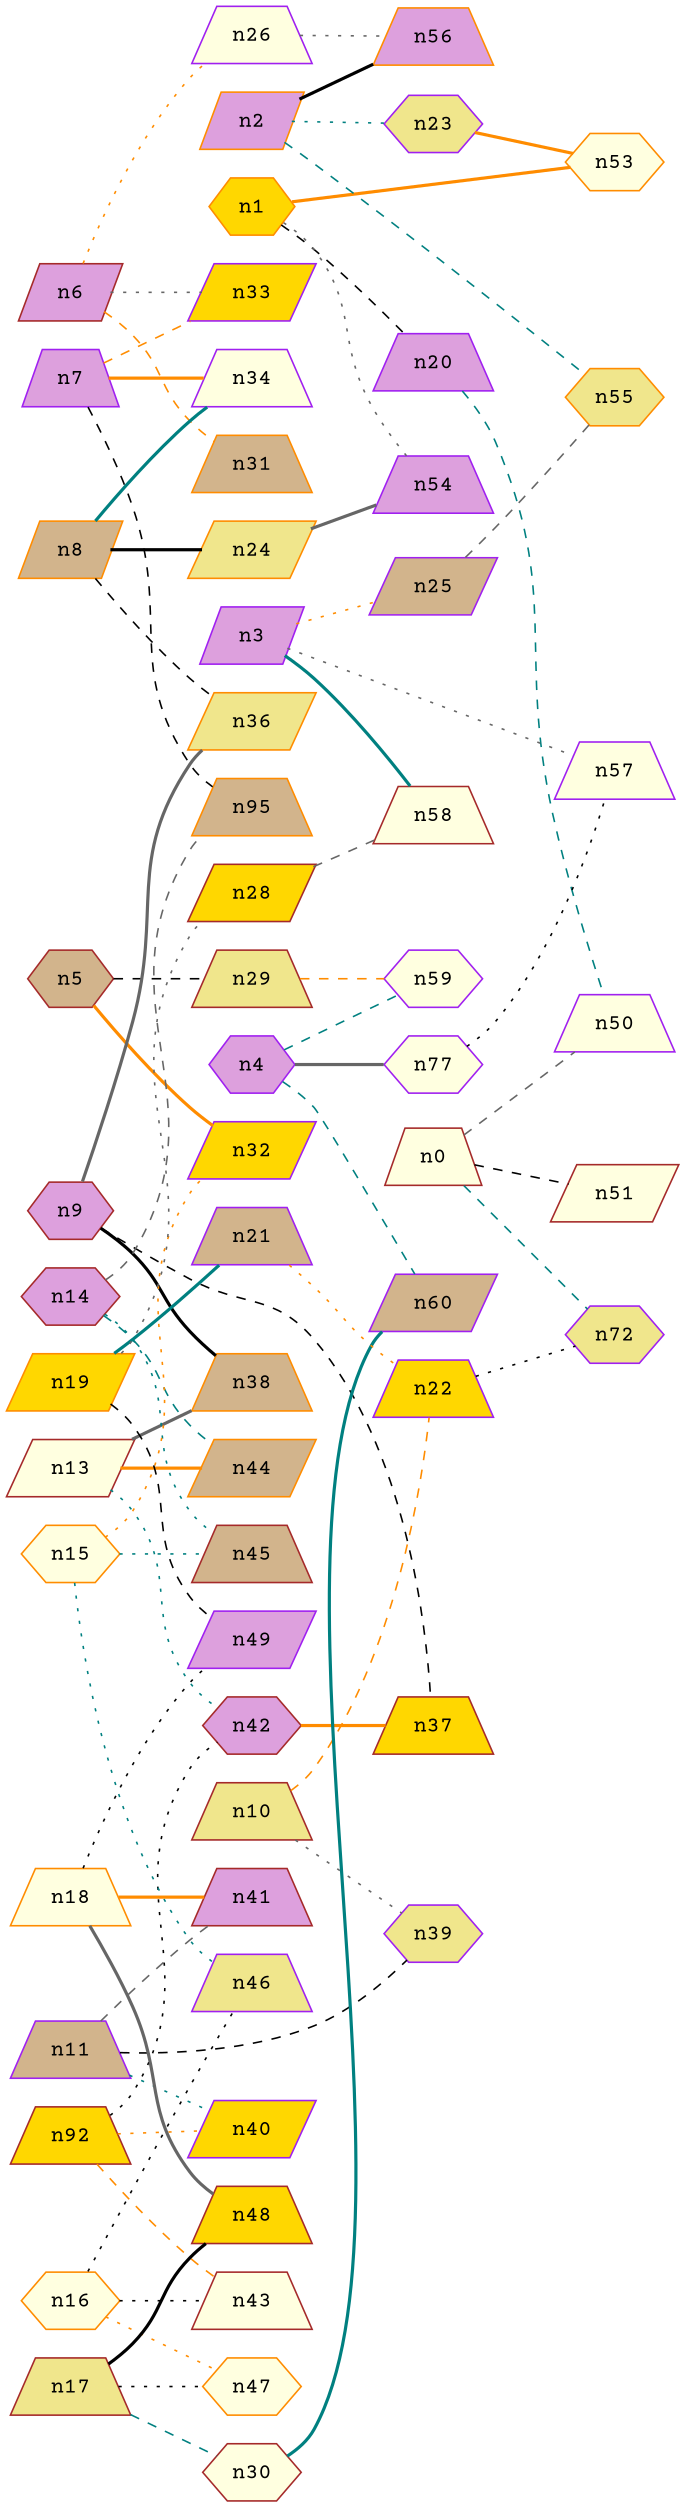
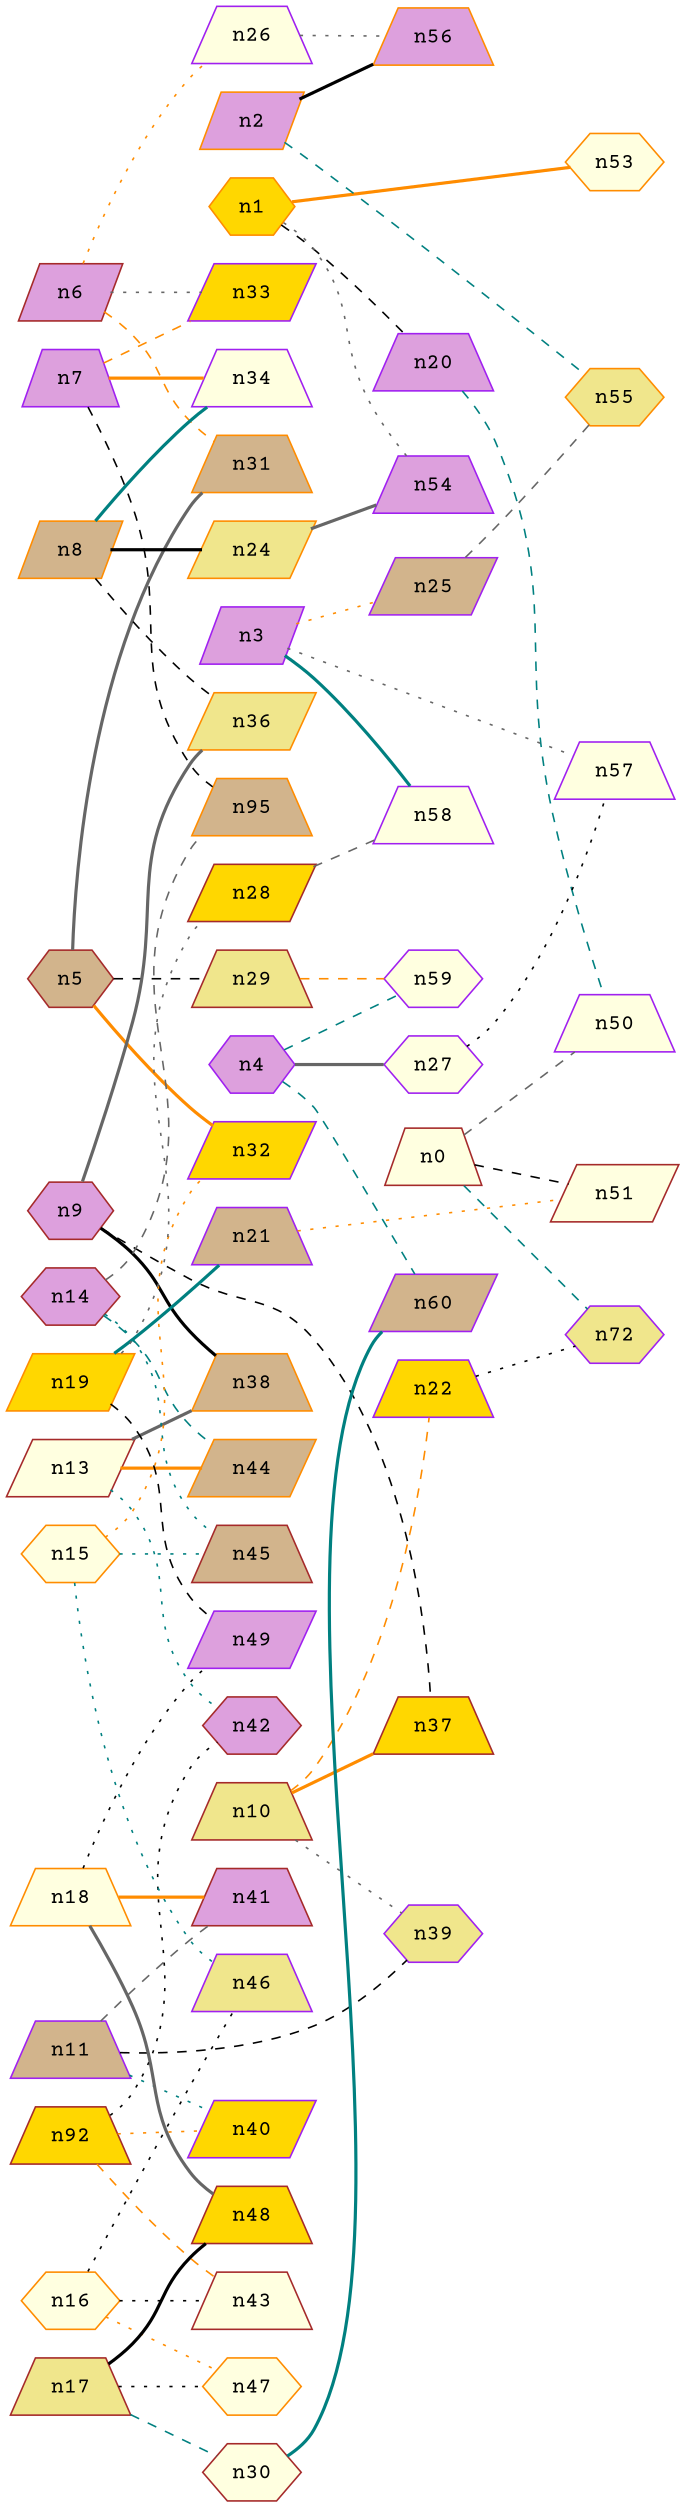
node "n23": removed
edge "n31" -- "n5": added
node "n58": color brown -> purple
node "n77": label "n77" -> "n27"
edge "n21" -- "n22": now "n21" -- "n51"
edge "n42" -- "n37": now "n10" -- "n37"
